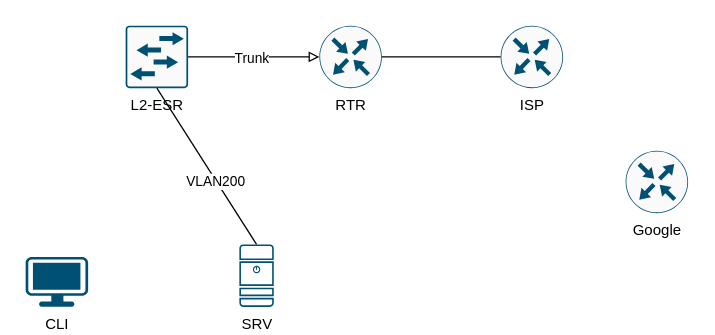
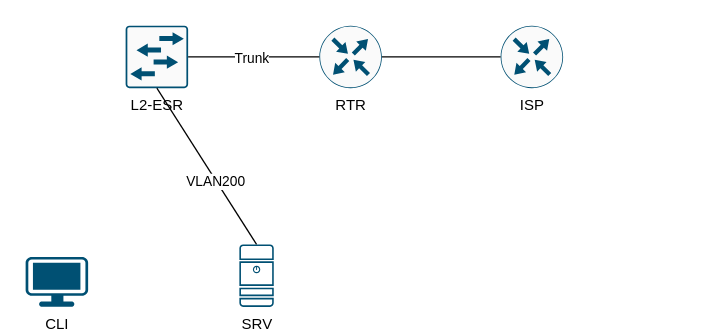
edge "L2-ESR" -> "RTR": arrowhead block -> none
node "Google": removed
